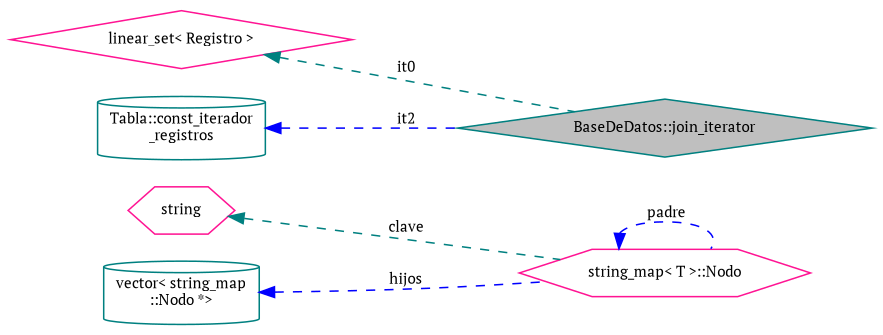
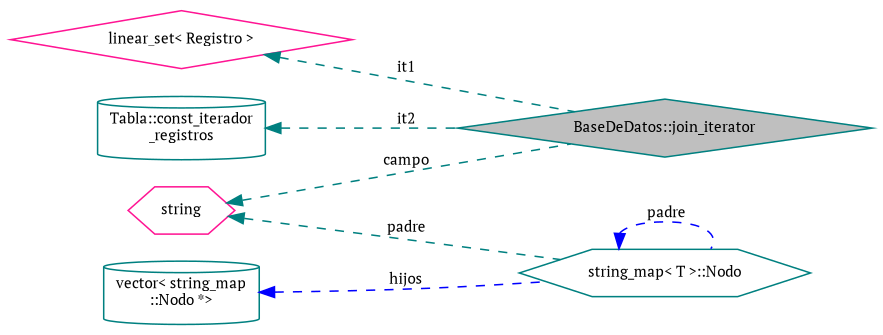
edge "BaseDeDatos::join_iterator" -> "linear_set< Registro >": label " it0" -> " it1"
edge "BaseDeDatos::join_iterator" -> "Tabla::const_iterador _registros": color blue -> teal
edge "BaseDeDatos::join_iterator" -> "string": added, label "campo"
edge "string_map< T >::Nodo" -> "string": label " clave" -> " padre"
node "string_map< T >::Nodo": color deeppink -> teal
